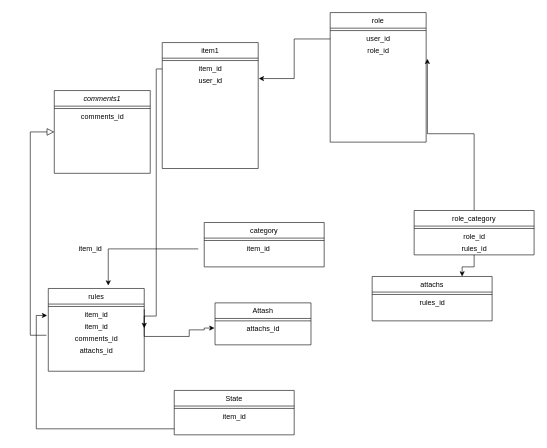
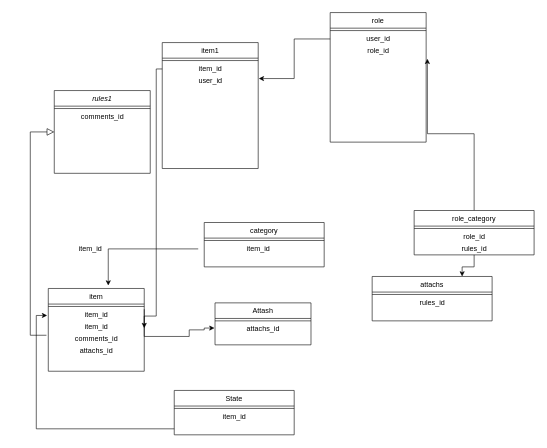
node "comments1": label "comments1" -> "rules1"
node "rules": label "rules" -> "item"
